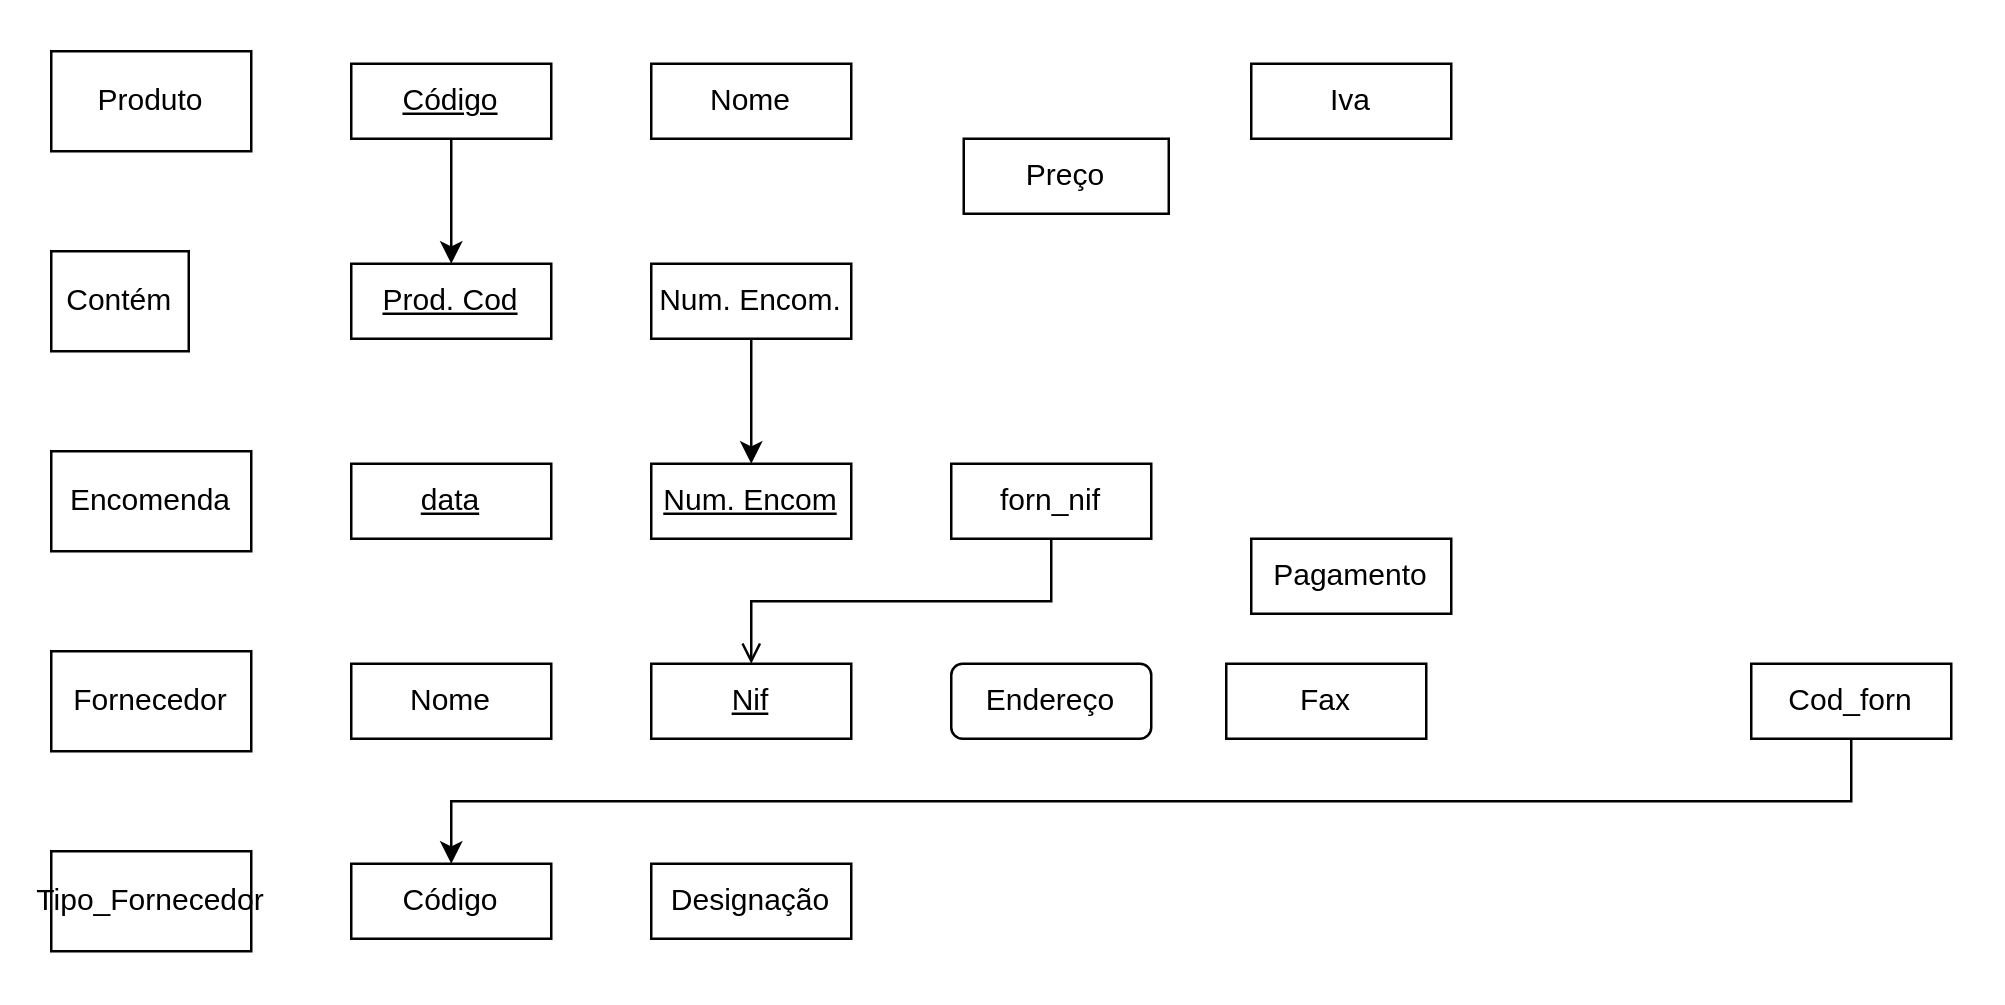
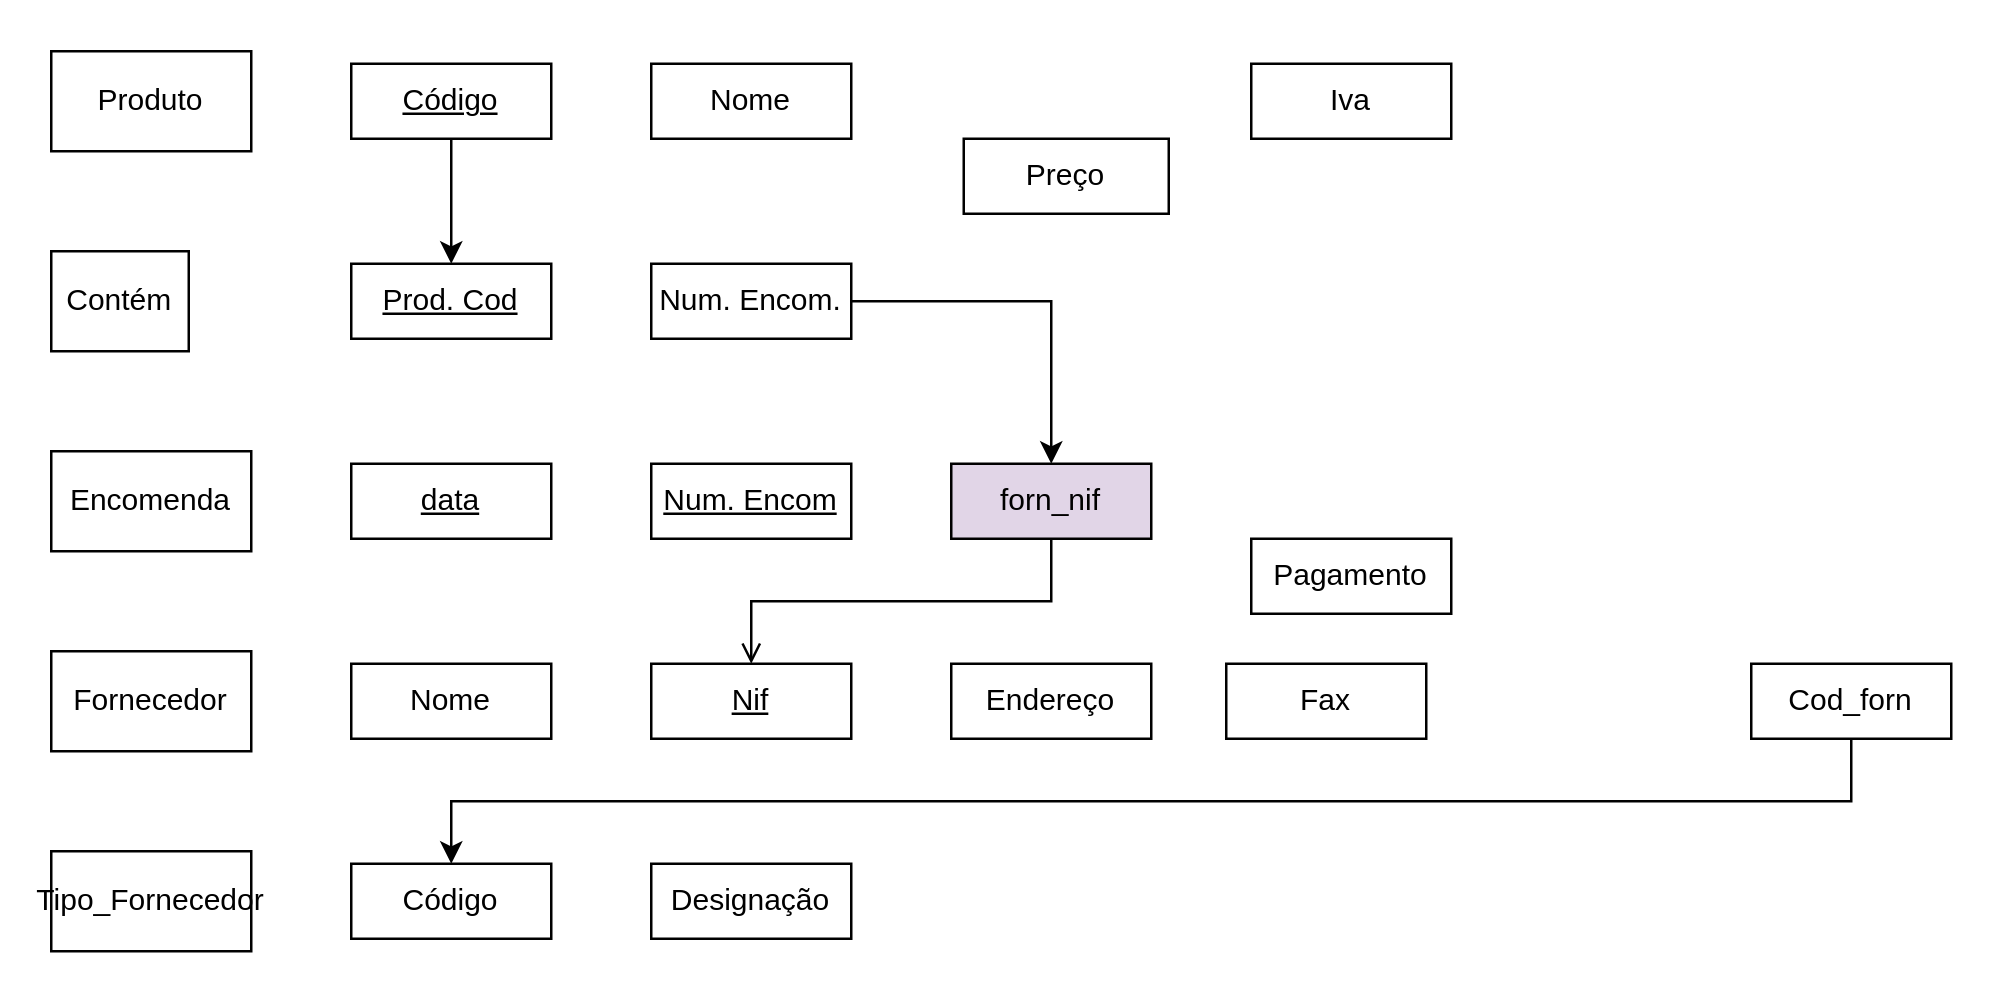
edge "Num. Encom." -> "Num. Encom": now "Num. Encom." -> "forn_nif"
node "forn_nif": fillcolor #ffffff -> #e1d5e7
node "Endereço": shape rounded rectangle -> rectangle
